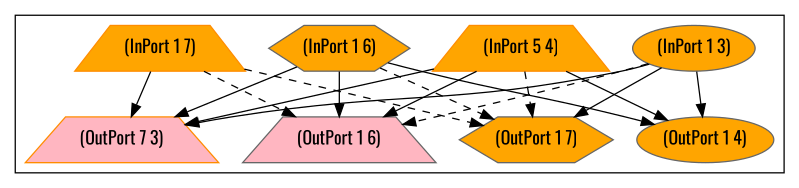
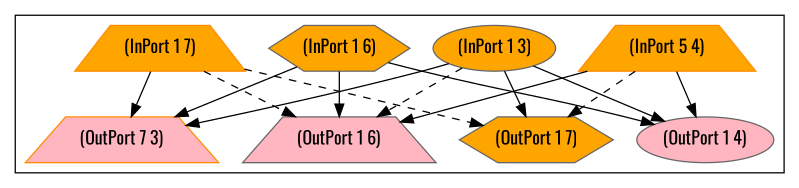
edge "(InPort 1 6)" -> "(OutPort 1 7)": removed
edge "(InPort 5 4)" -> "(OutPort 7 3)": removed
node "(OutPort 1 4)": fillcolor orange -> lightpink
